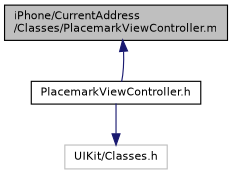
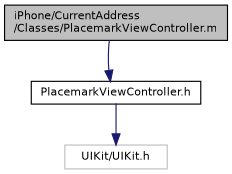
edge "PlacemarkViewController.h" -> "iPhone/CurrentAddress /Classes/PlacemarkViewController.m": reversed
node "UIKit/Classes.h": label "UIKit/Classes.h" -> "UIKit/UIKit.h"
